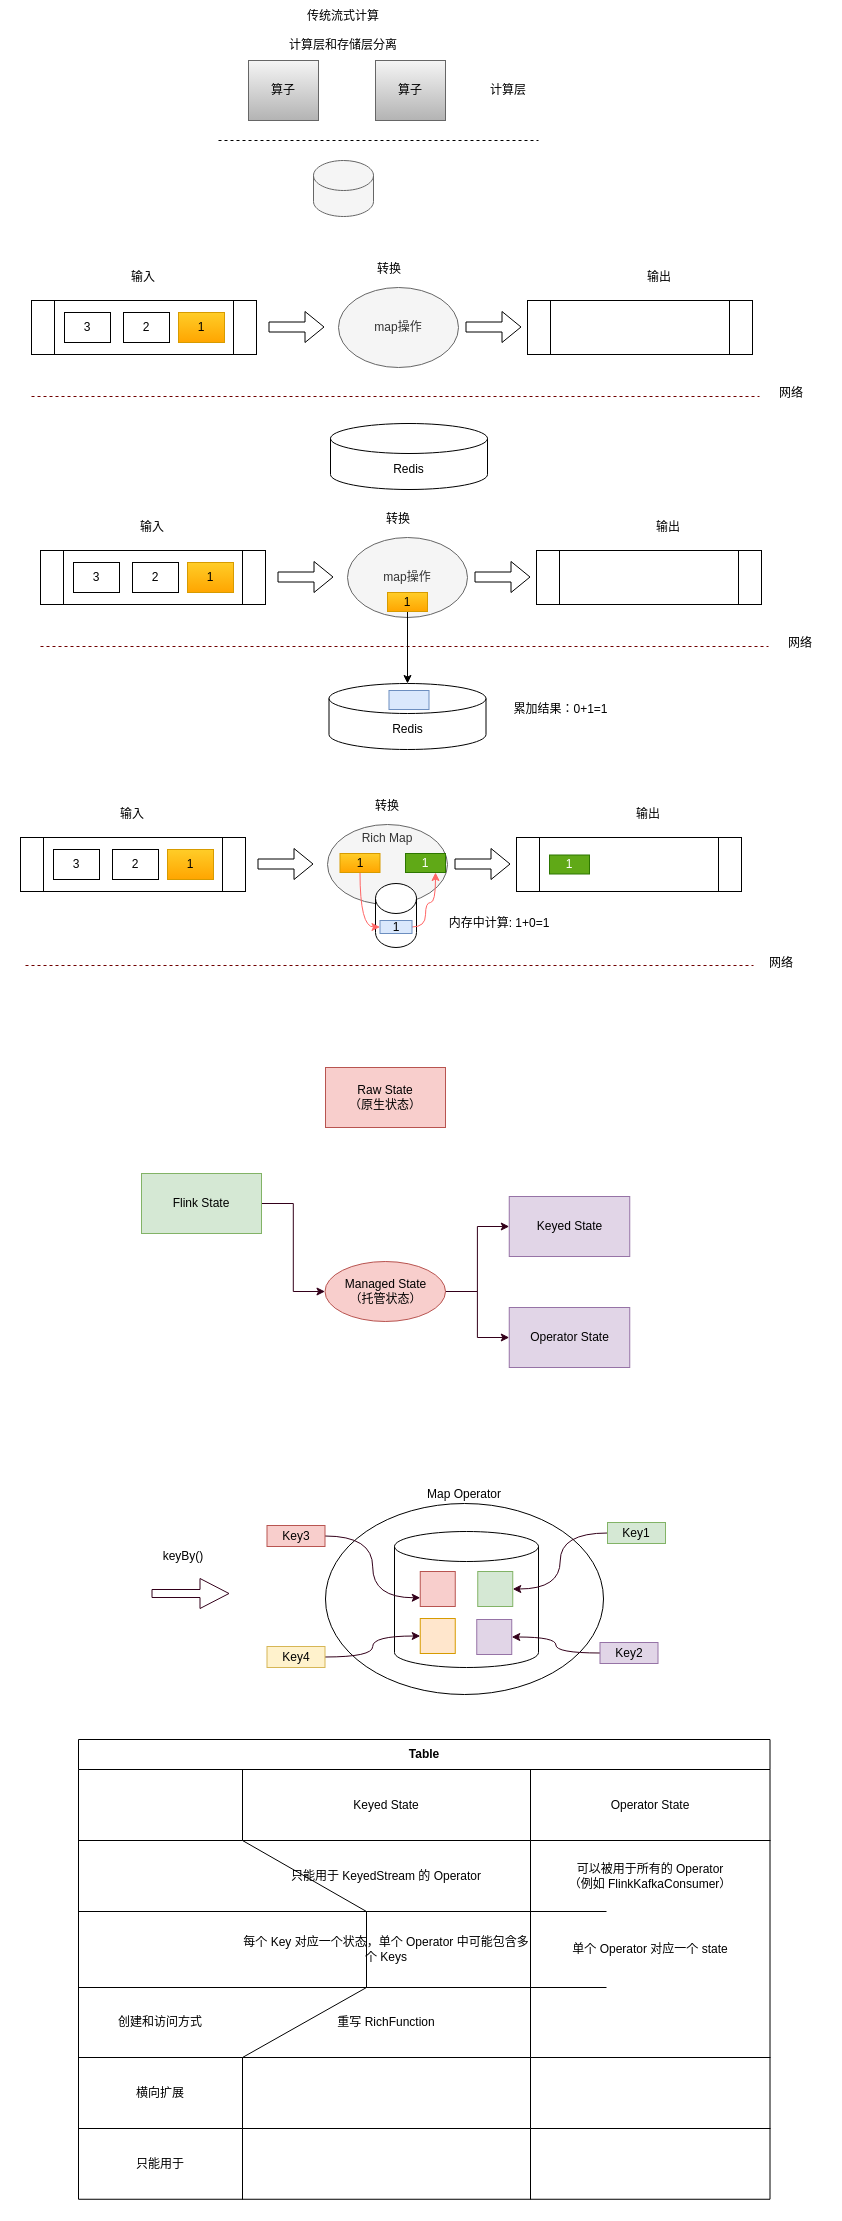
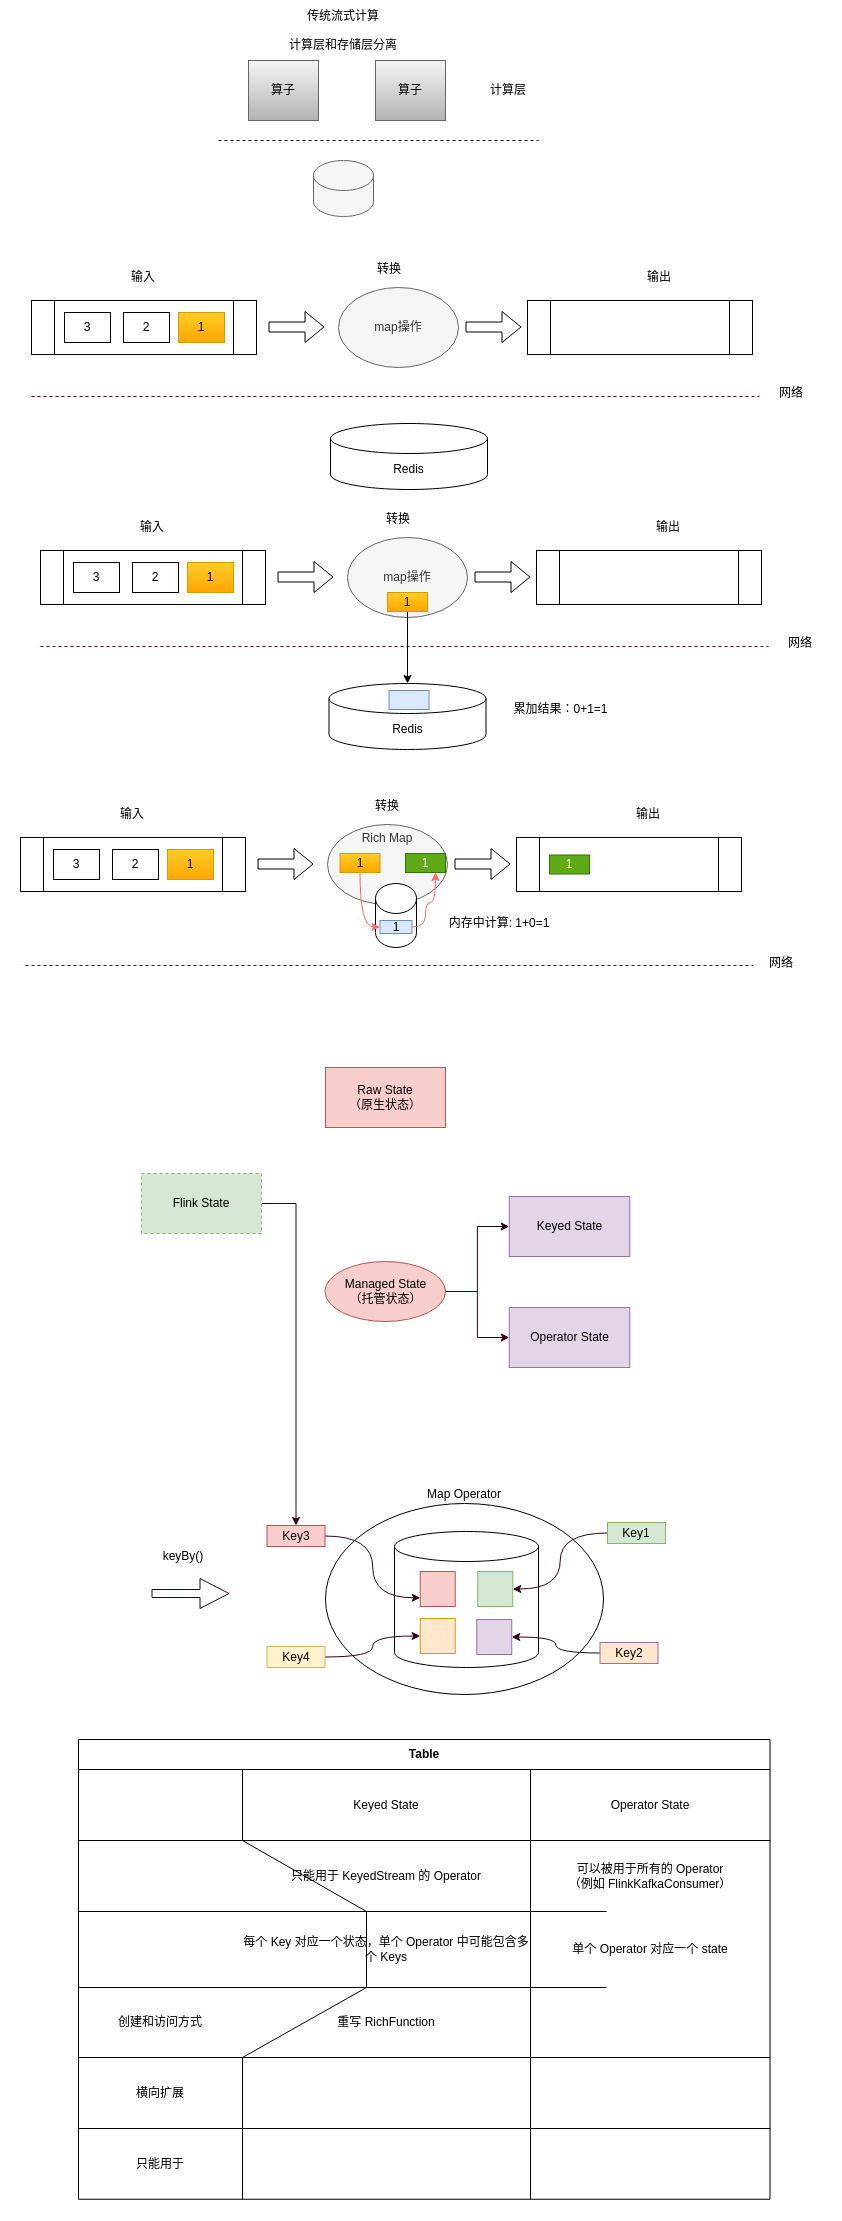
node "Flink State": style solid -> dashed
edge "Flink State" -> "Managed State （托管状态）": now "Flink State" -> "Key3"
node "Key2": fillcolor #e1d5e7 -> #ffe6cc
